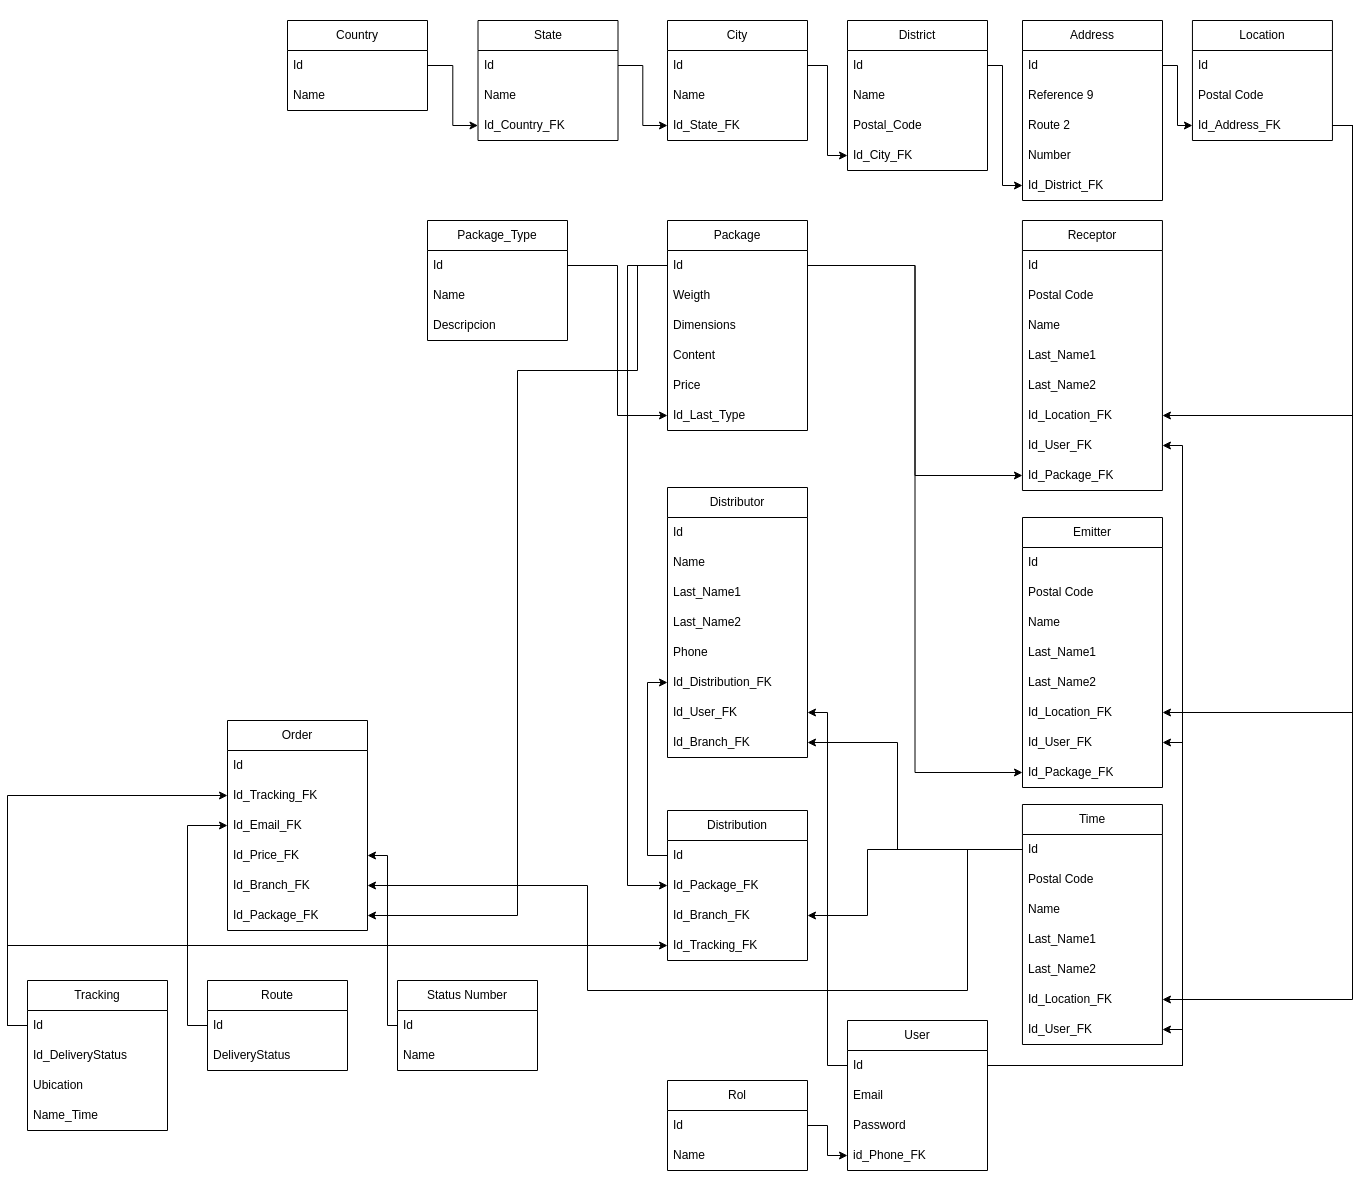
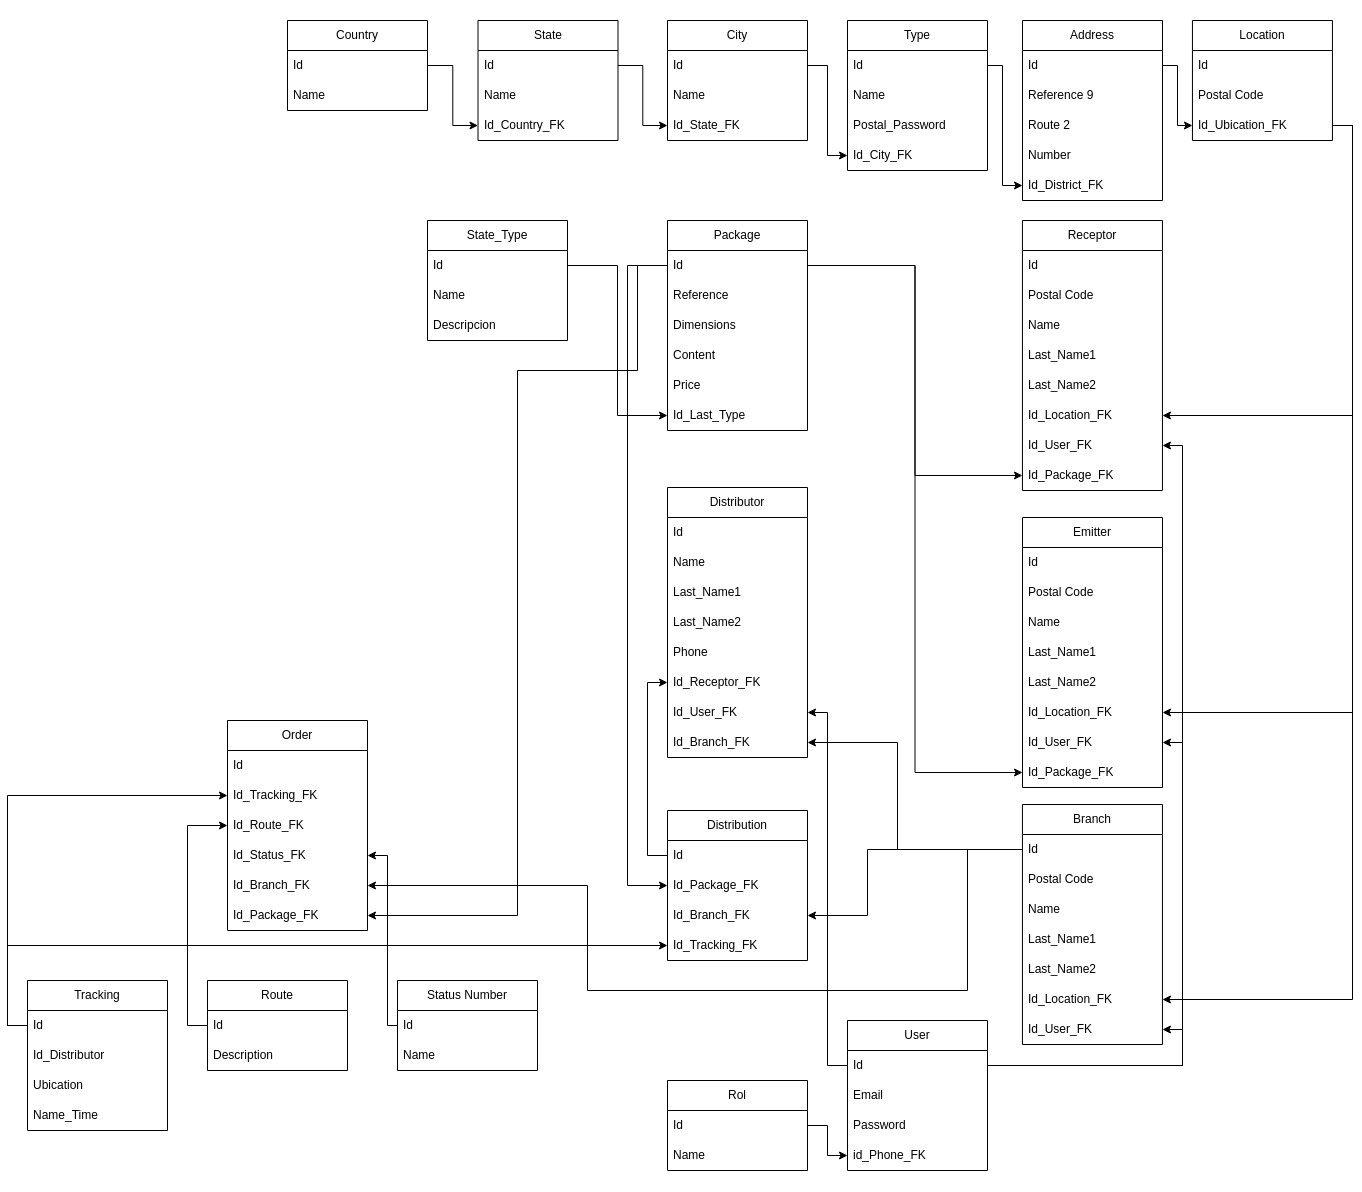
node "District": label "District" -> "Type"
node "Postal_Code": label "Postal_Code" -> "Postal_Password"
node "Id_Address_FK": label "Id_Address_FK" -> "Id_Ubication_FK"
node "Package_Type": label "Package_Type" -> "State_Type"
node "Weigth": label "Weigth" -> "Reference"
node "Id_Distribution_FK": label "Id_Distribution_FK" -> "Id_Receptor_FK"
node "Time": label "Time" -> "Branch"
node "Id_Email_FK": label "Id_Email_FK" -> "Id_Route_FK"
node "Id_Price_FK": label "Id_Price_FK" -> "Id_Status_FK"
node "Id_DeliveryStatus": label "Id_DeliveryStatus" -> "Id_Distributor"
node "DeliveryStatus": label "DeliveryStatus" -> "Description"
